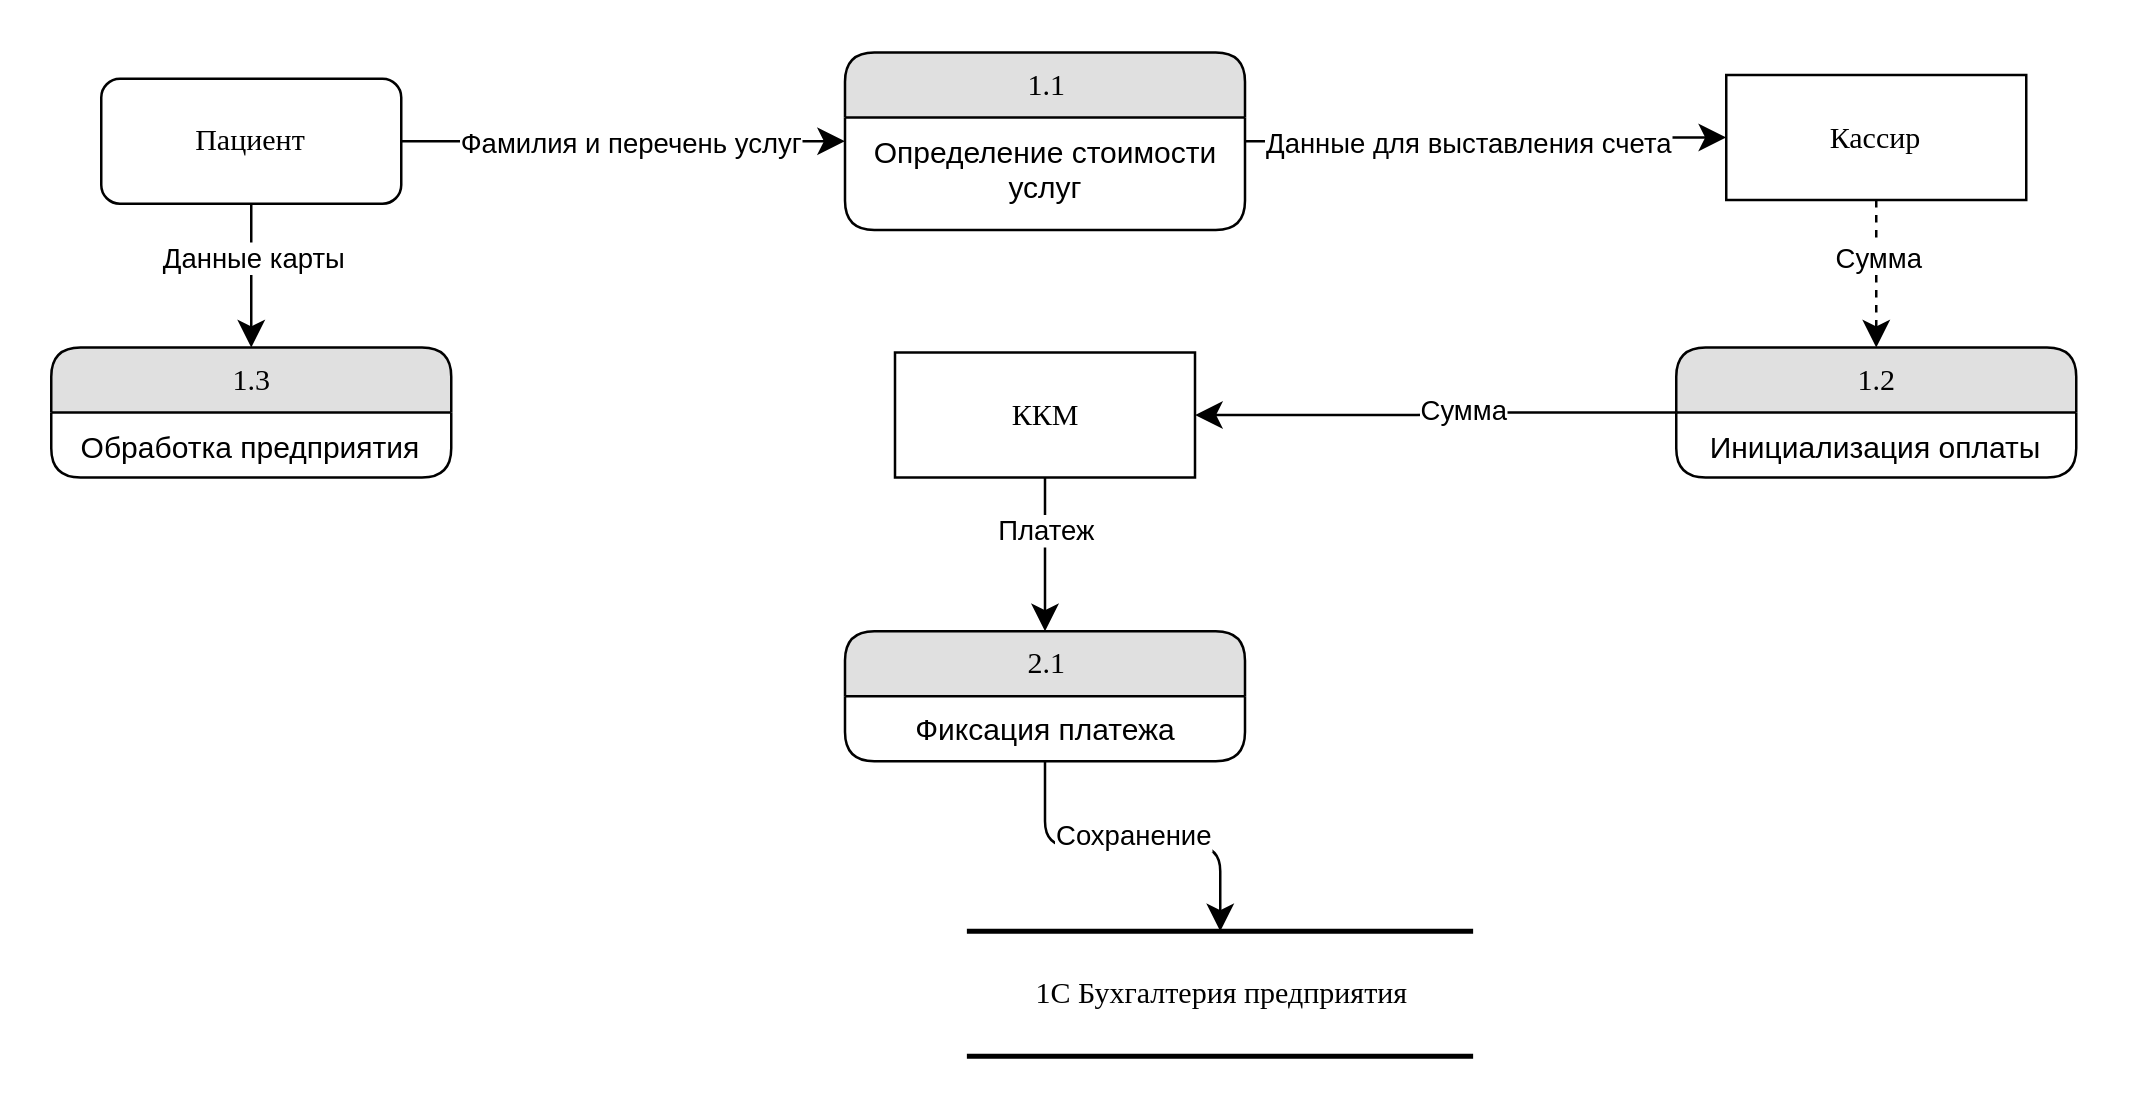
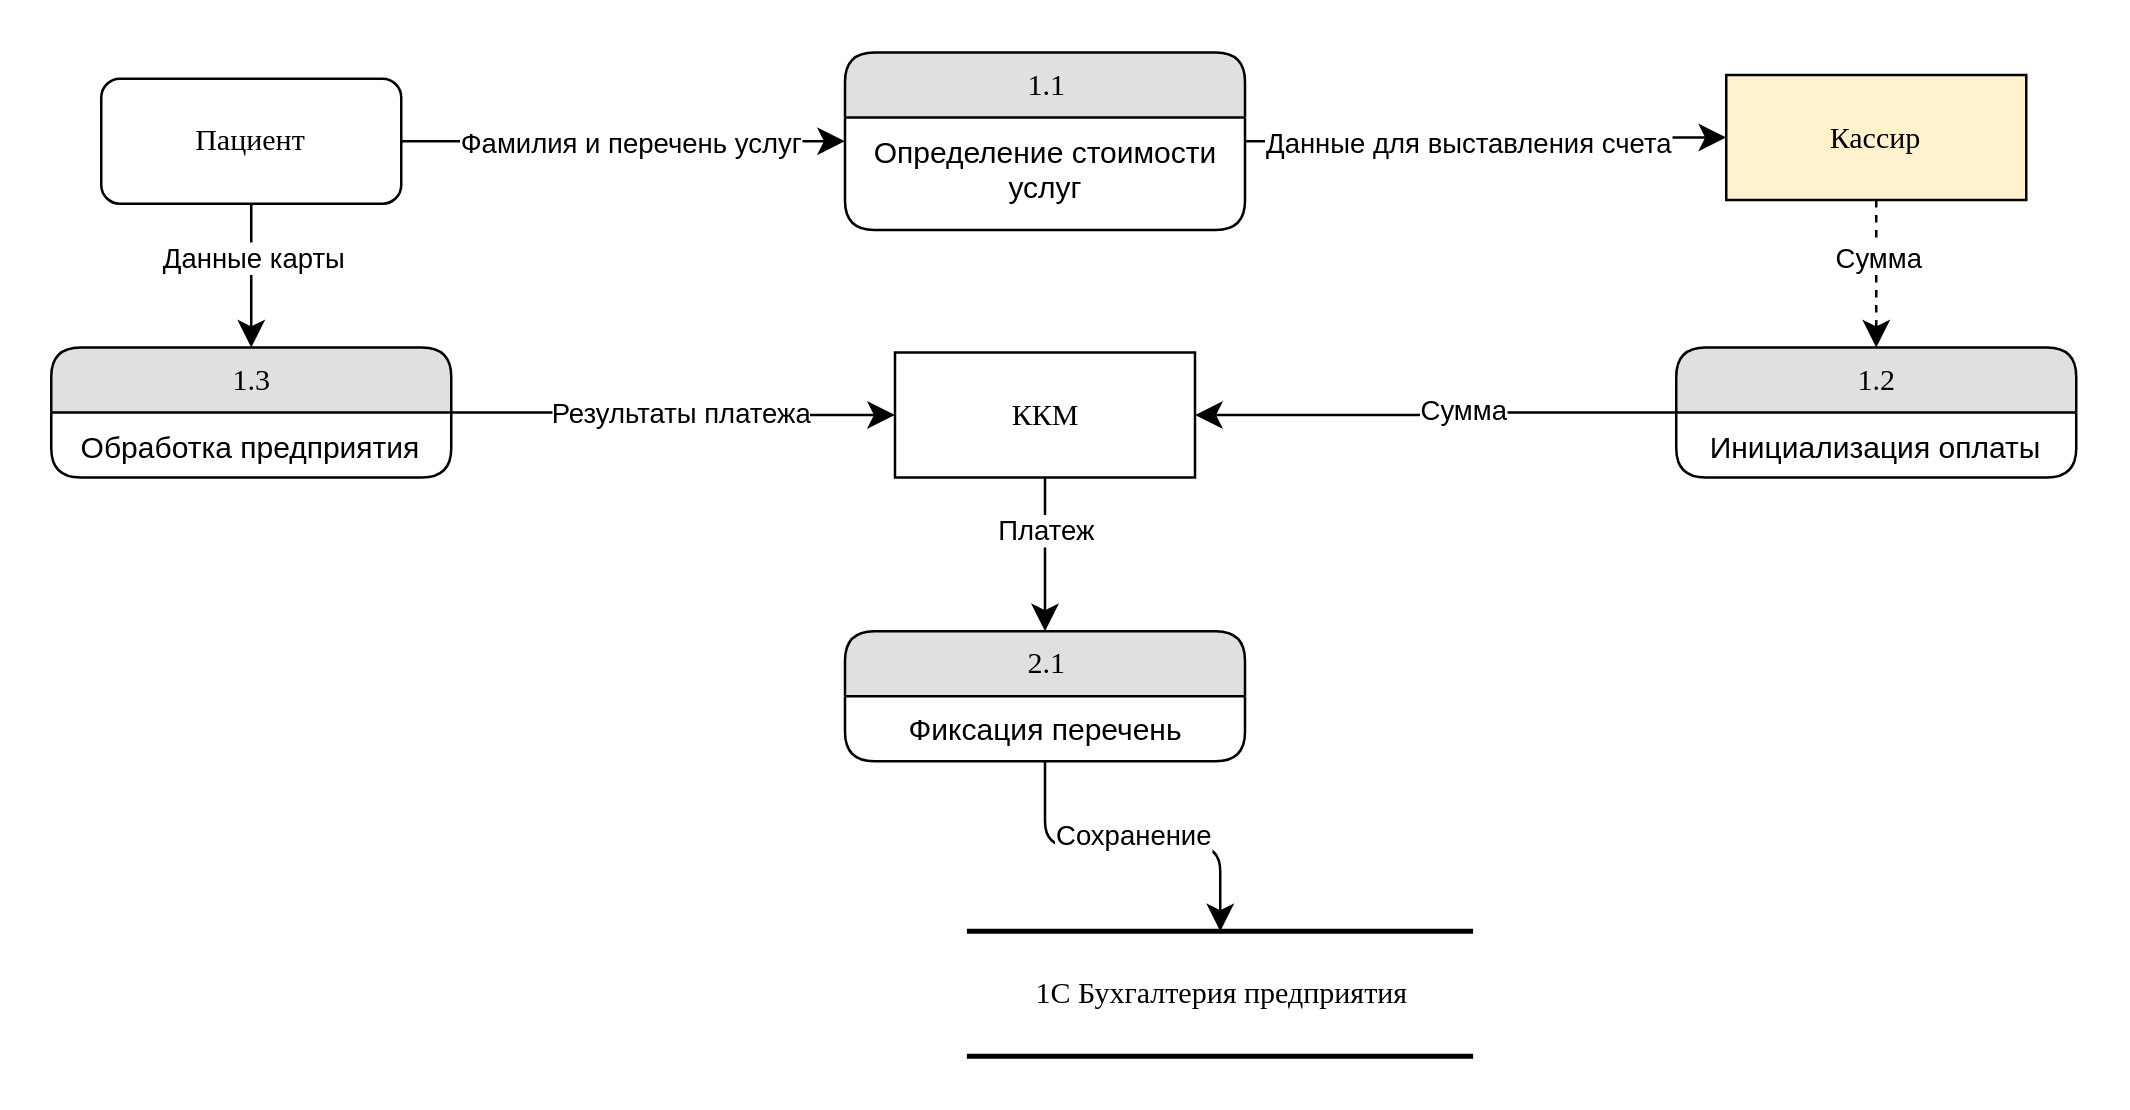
node "Кассир": fillcolor #ffffff -> #fff2cc
edge "1.3" -> "ККМ": added, label "Результаты платежа"
node "Фиксация платежа": label "Фиксация платежа" -> "Фиксация перечень"
